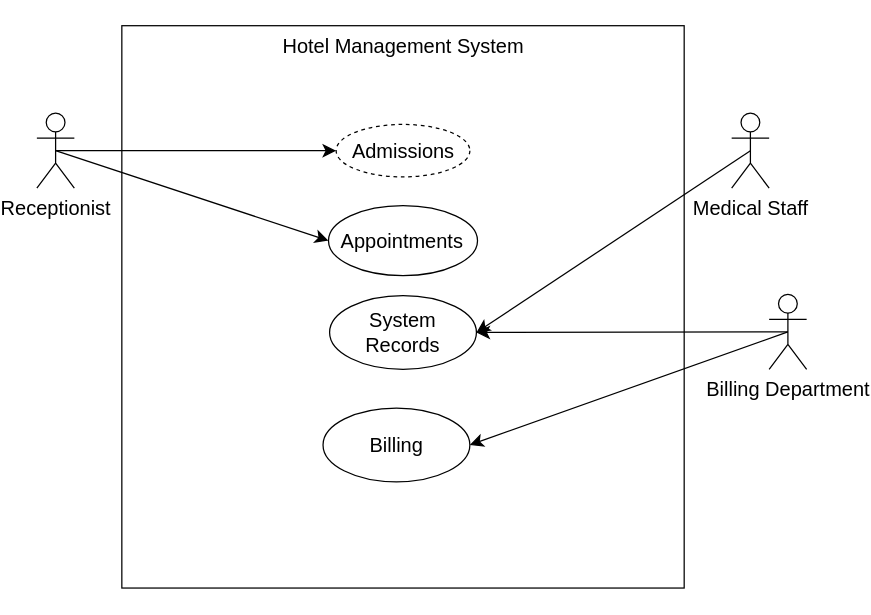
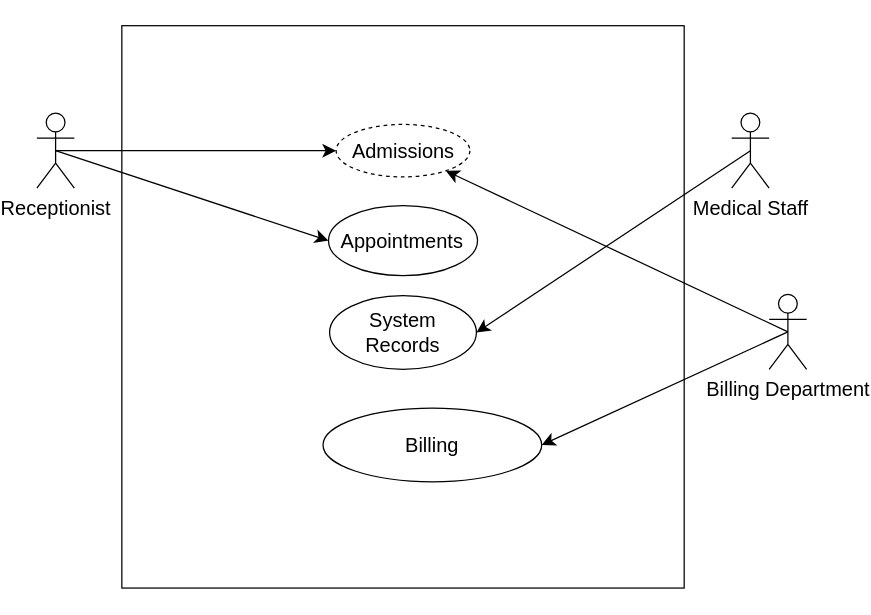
node "Hotel Management System": removed
edge "Billing Department" -> "System Records": now "Billing Department" -> "Admissions"
node "Billing": size 147x74 -> 219x74
